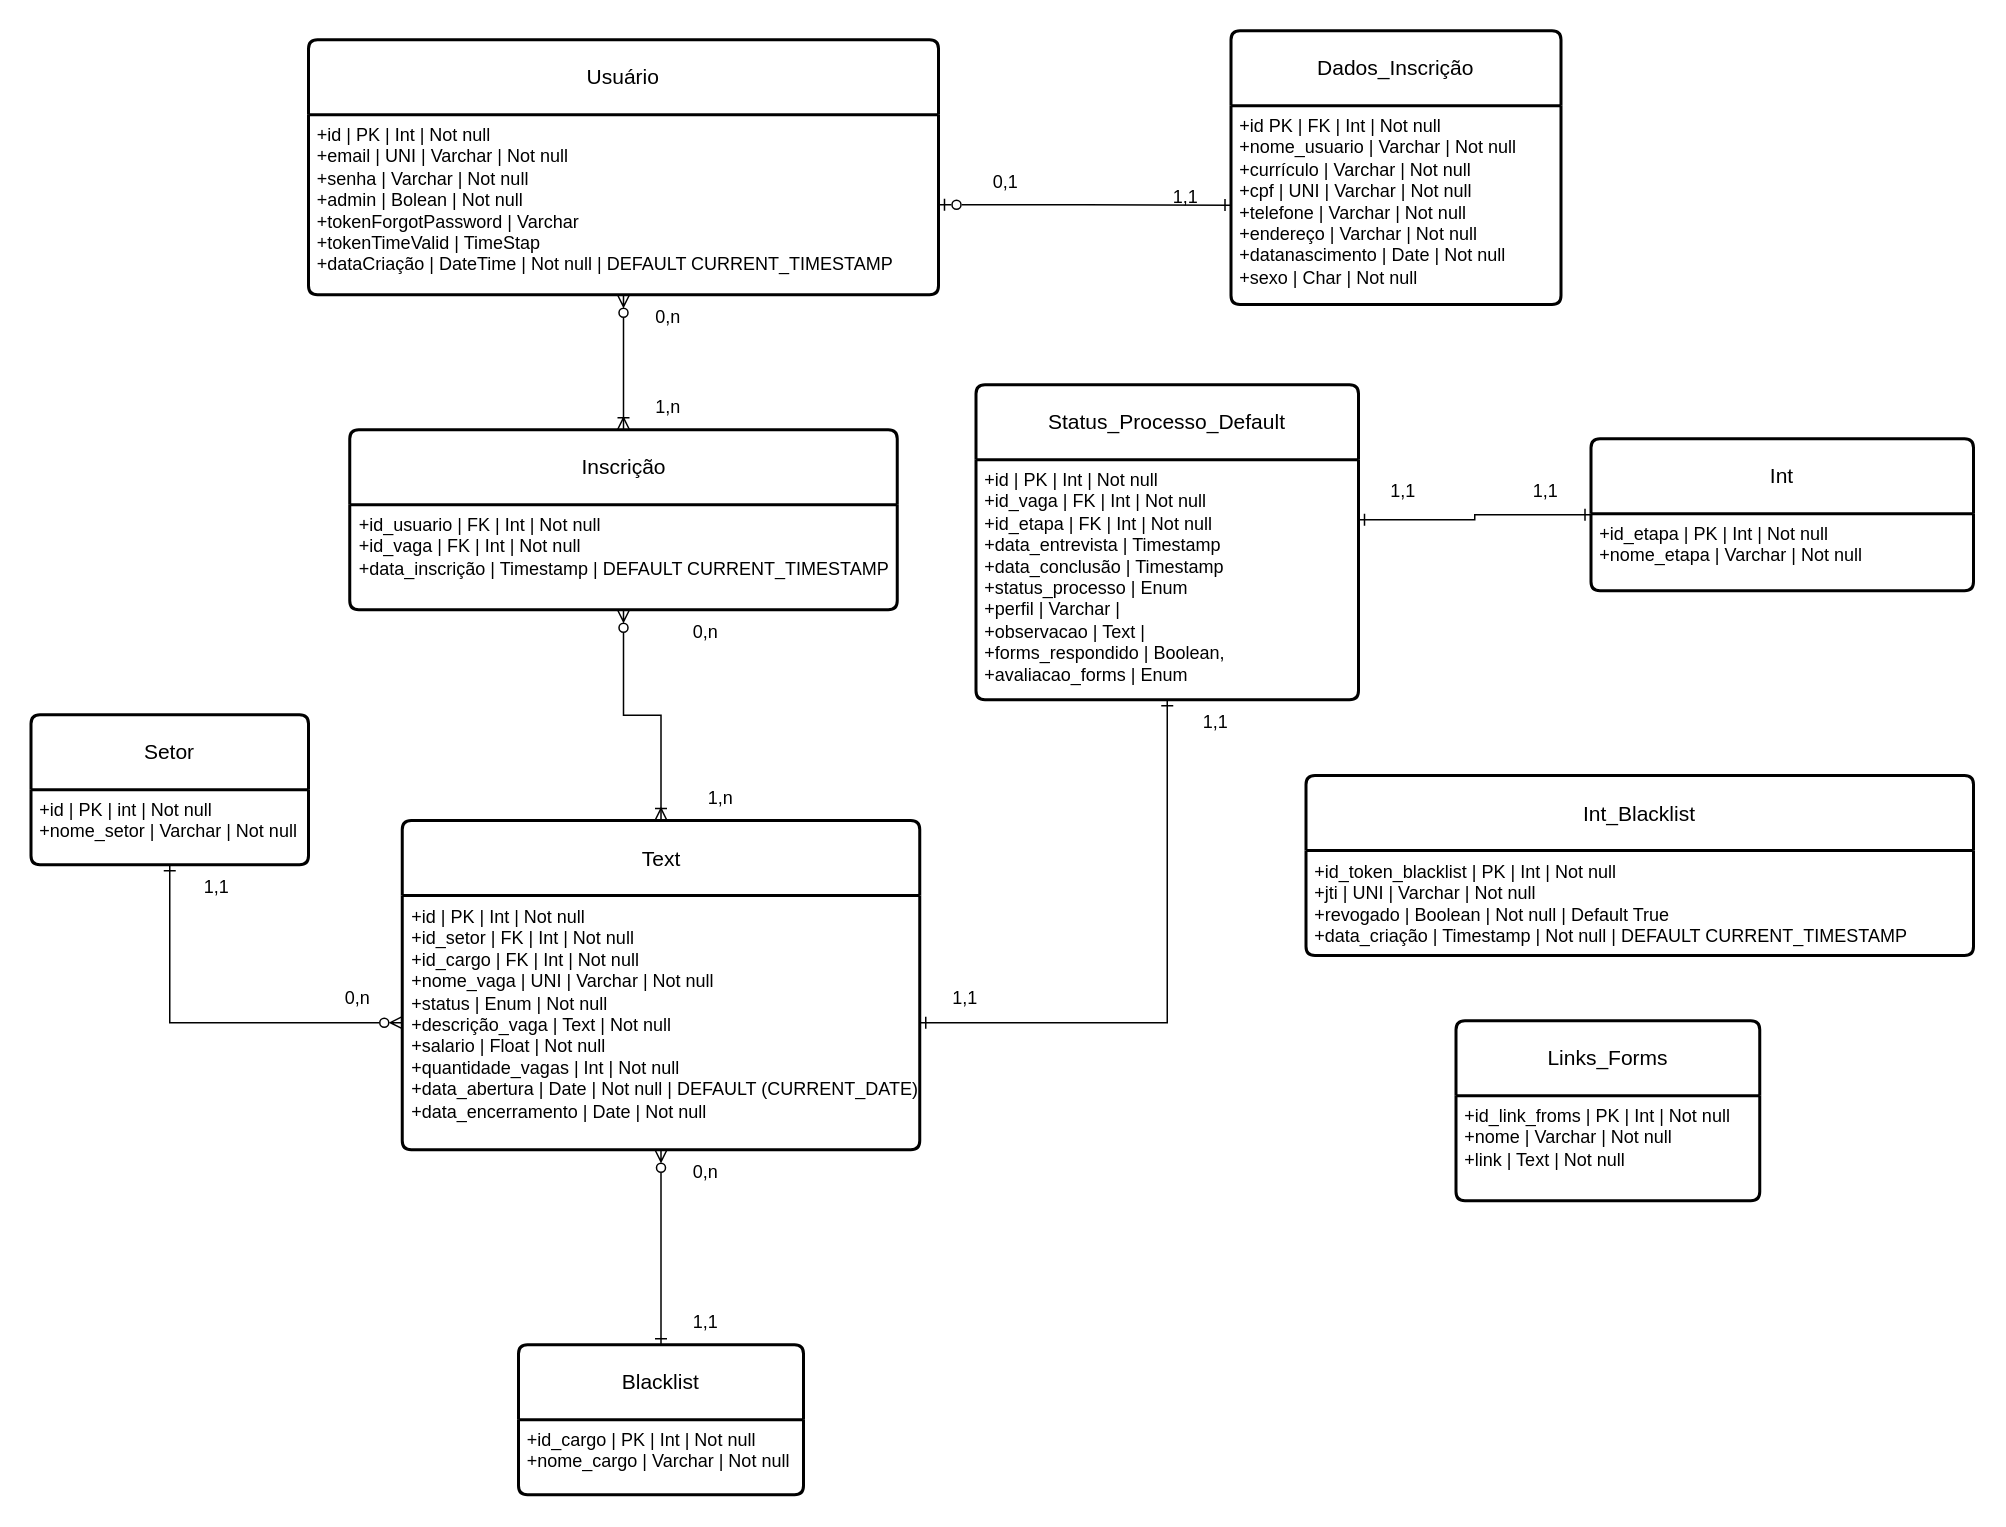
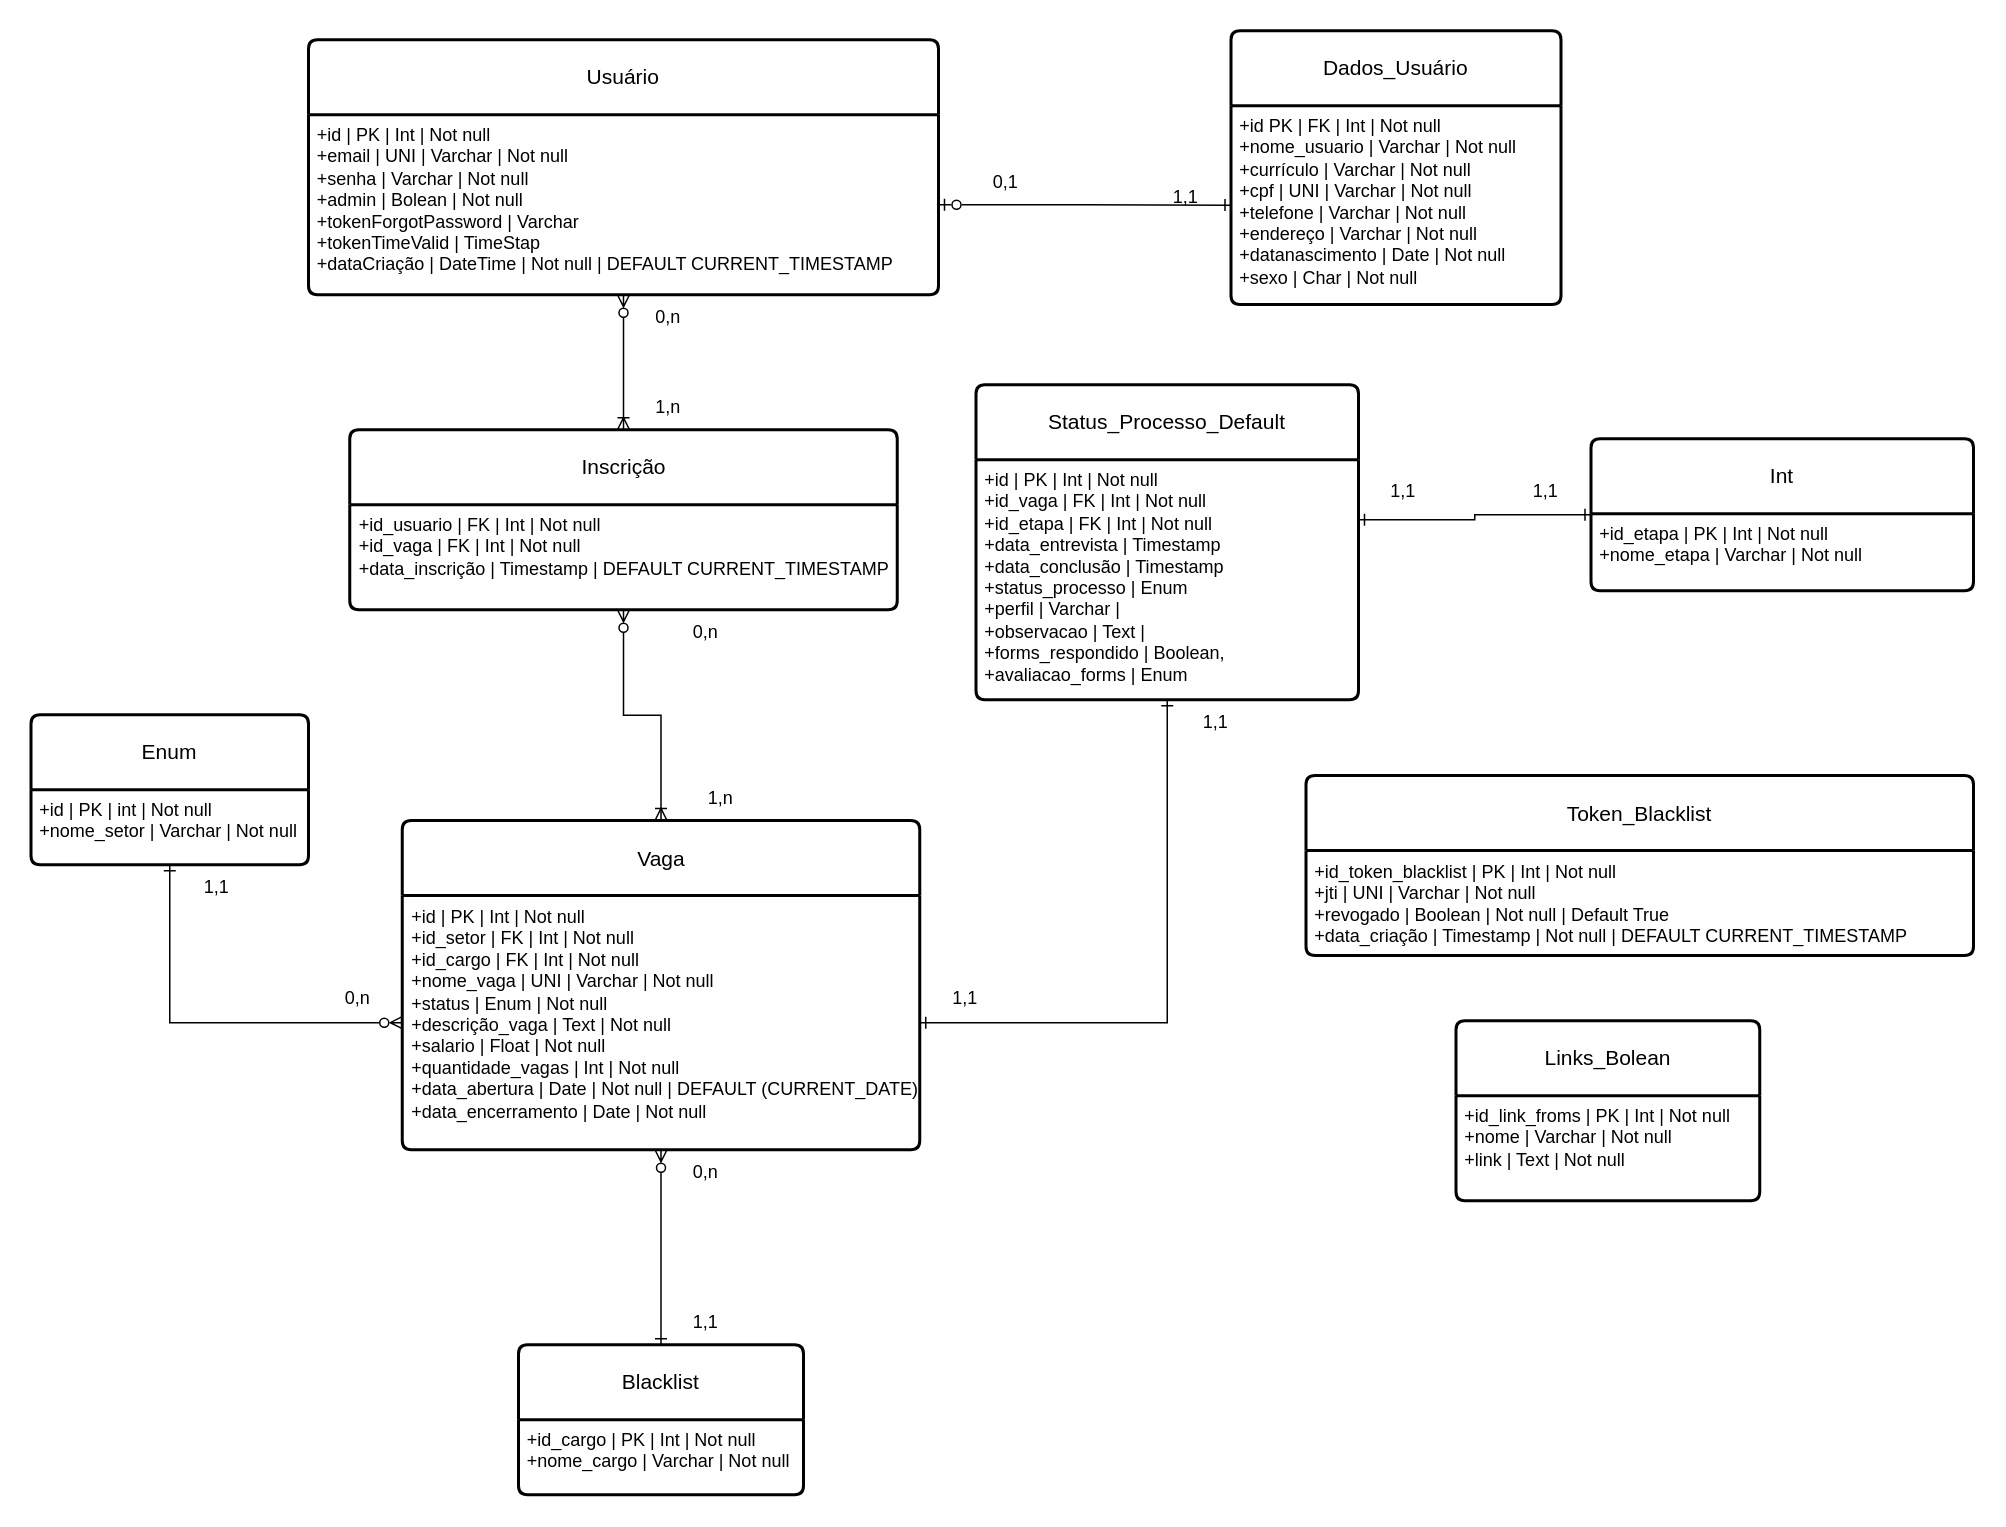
node "Dados_Inscrição": label "Dados_Inscrição" -> "Dados_Usuário"
node "Setor": label "Setor" -> "Enum"
node "Int_Blacklist": label "Int_Blacklist" -> "Token_Blacklist"
node "Text": label "Text" -> "Vaga"
node "Links_Forms": label "Links_Forms" -> "Links_Bolean"
